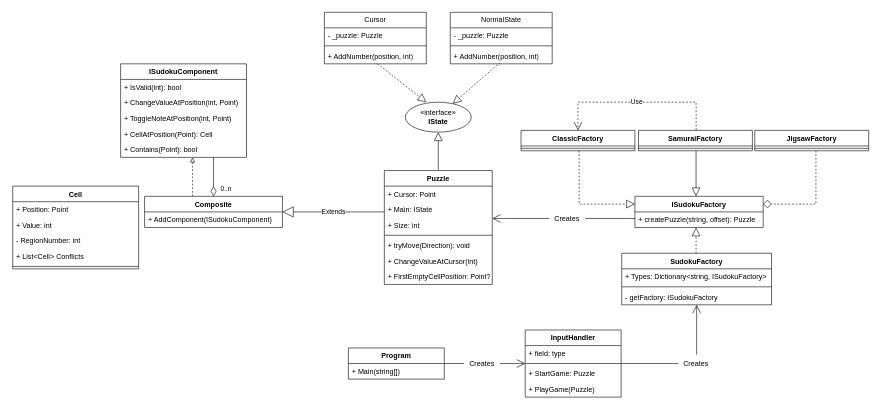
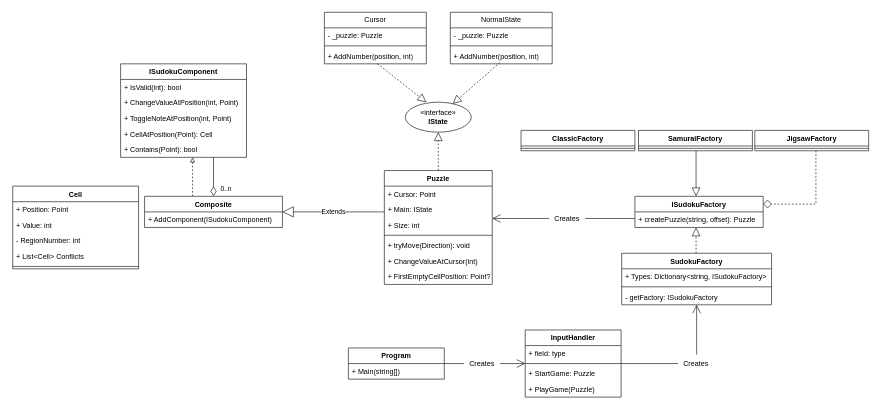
edge "SamuraiFactory" -> "ClassicFactory": removed, label "Use"
edge "Puzzle" -> "«interface» IState": style solid -> dashed
edge "ClassicFactory" -> "ISudokuFactory": removed
